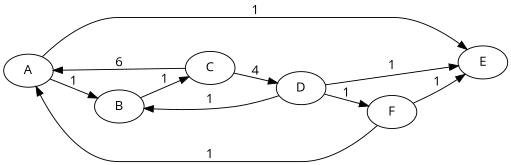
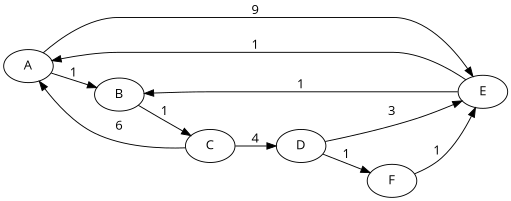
edge "A" -> "E": label "1" -> "9"
edge "D" -> "E": label "1" -> "3"
edge "D" -> "B": now "E" -> "B"
edge "F" -> "A": now "E" -> "A"
